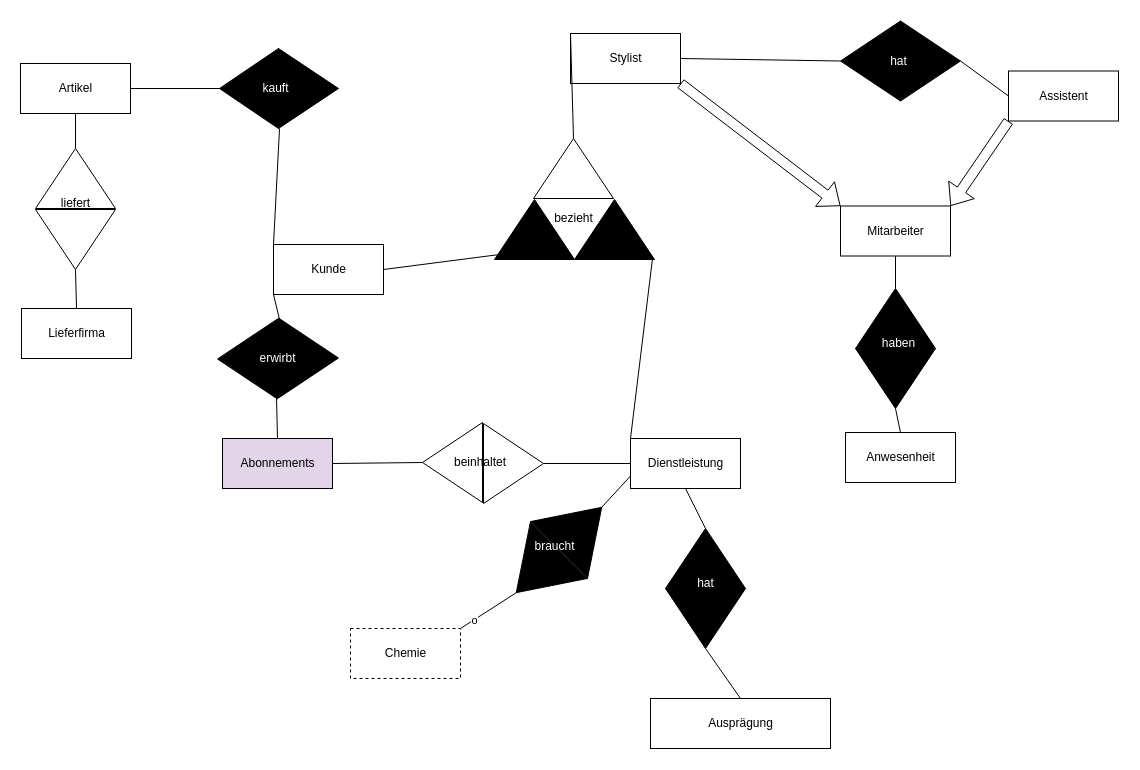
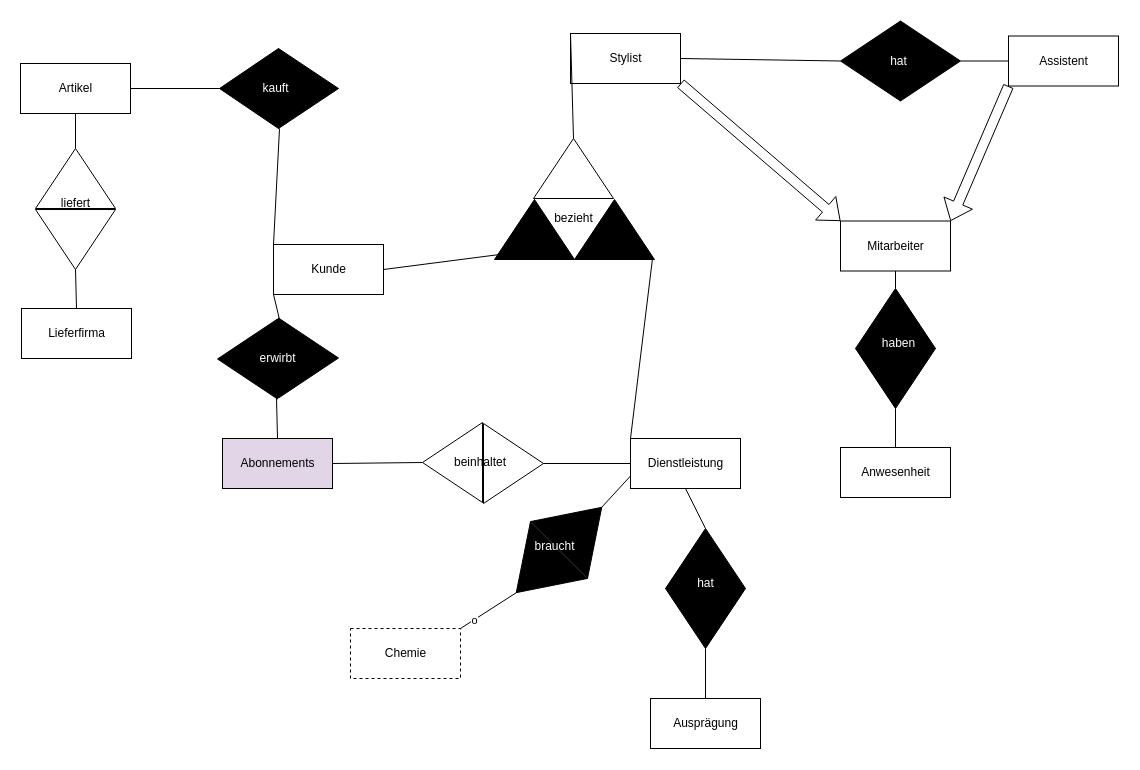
node "Assistent": moved (1064, 96) -> (1064, 61)
node "Mitarbeiter": moved (896, 231) -> (896, 246)
node "Anwesenheit": moved (901, 458) -> (896, 473)
node "Ausprägung": size 180x50 -> 110x50
